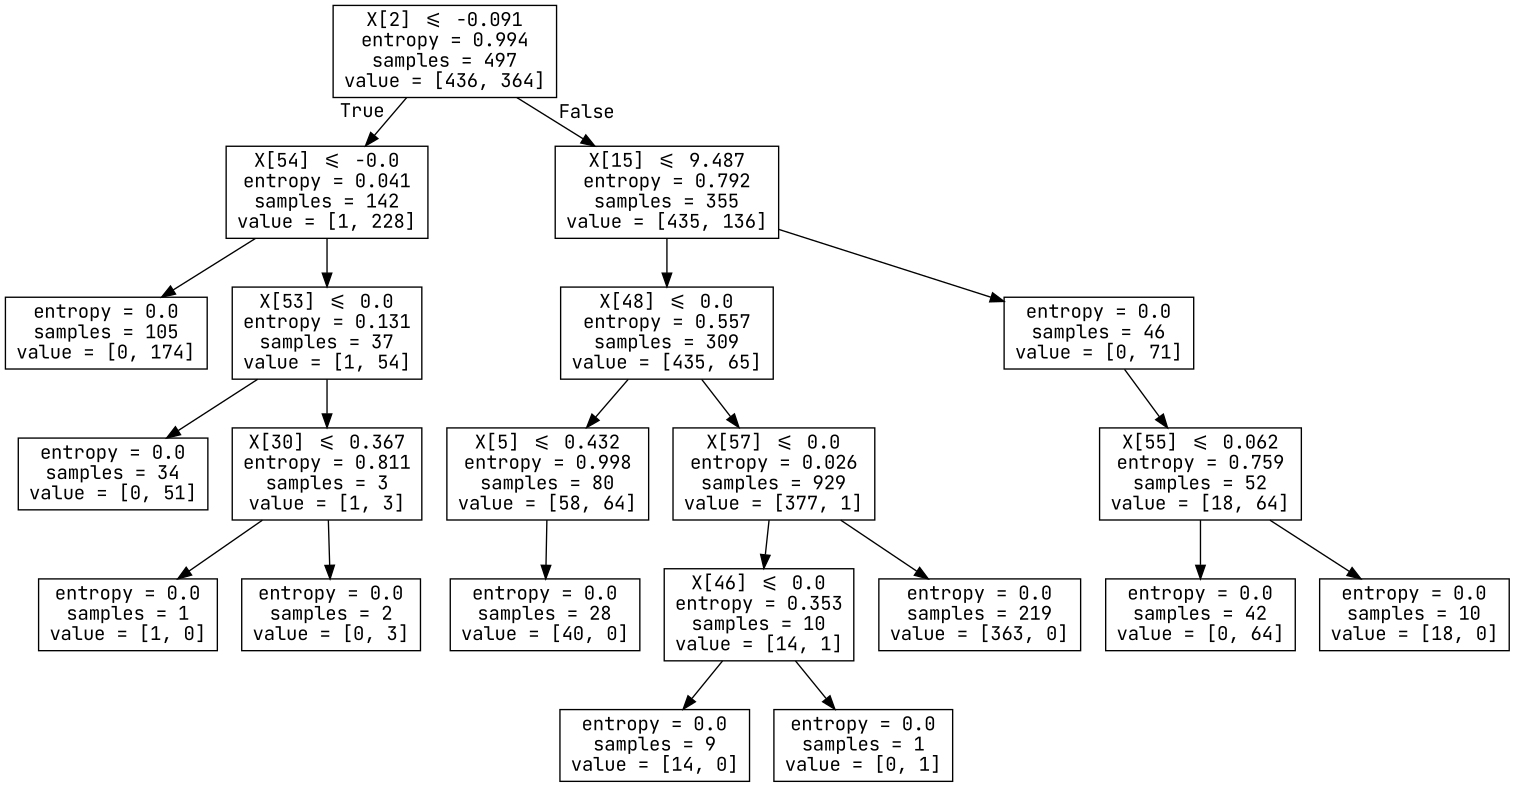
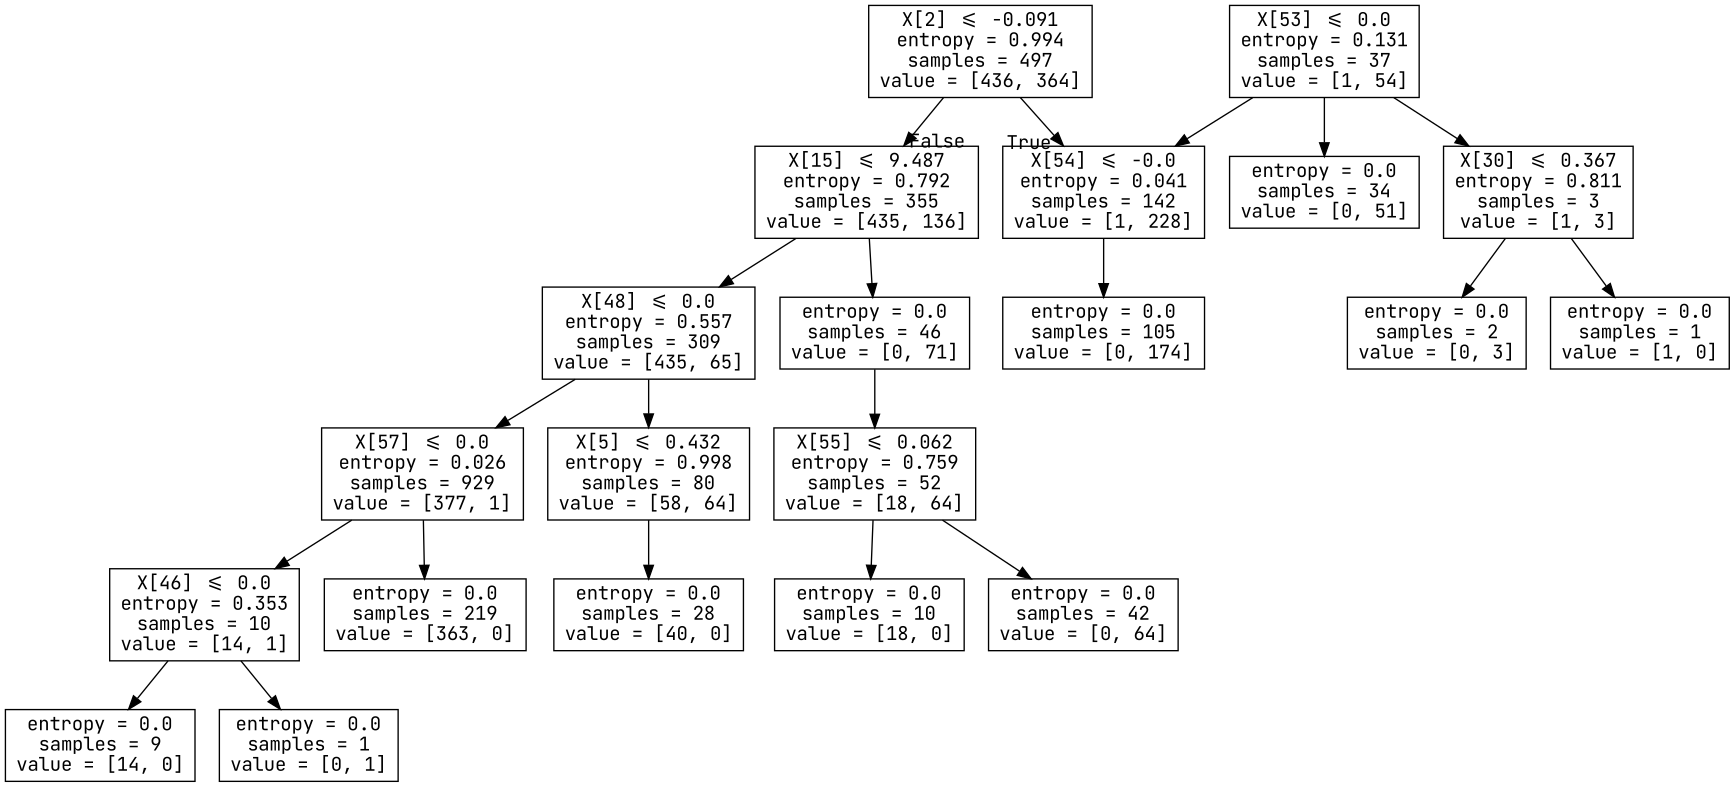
edge "X[54] <= -0.0 entropy = 0.041 samples = 142 value = [1, 228]" -> "X[53] <= 0.0 entropy = 0.131 samples = 37 value = [1, 54]": reversed
